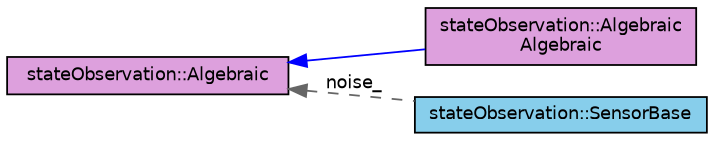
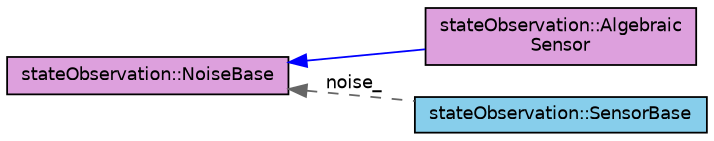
node "stateObservation::Algebraic Algebraic": label "stateObservation::Algebraic Algebraic" -> "stateObservation::Algebraic Sensor"
node "stateObservation::Algebraic": label "stateObservation::Algebraic" -> "stateObservation::NoiseBase"
